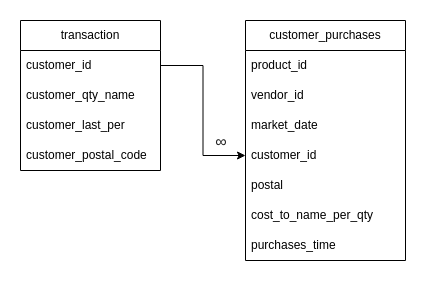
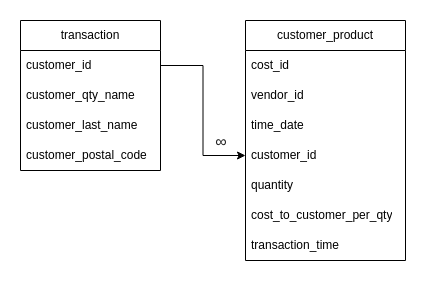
node "customer_purchases": label "customer_purchases" -> "customer_product"
node "product_id": label "product_id" -> "cost_id"
node "customer_last_per": label "customer_last_per" -> "customer_last_name"
node "market_date": label "market_date" -> "time_date"
node "postal": label "postal" -> "quantity"
node "cost_to_name_per_qty": label "cost_to_name_per_qty" -> "cost_to_customer_per_qty"
node "purchases_time": label "purchases_time" -> "transaction_time"
